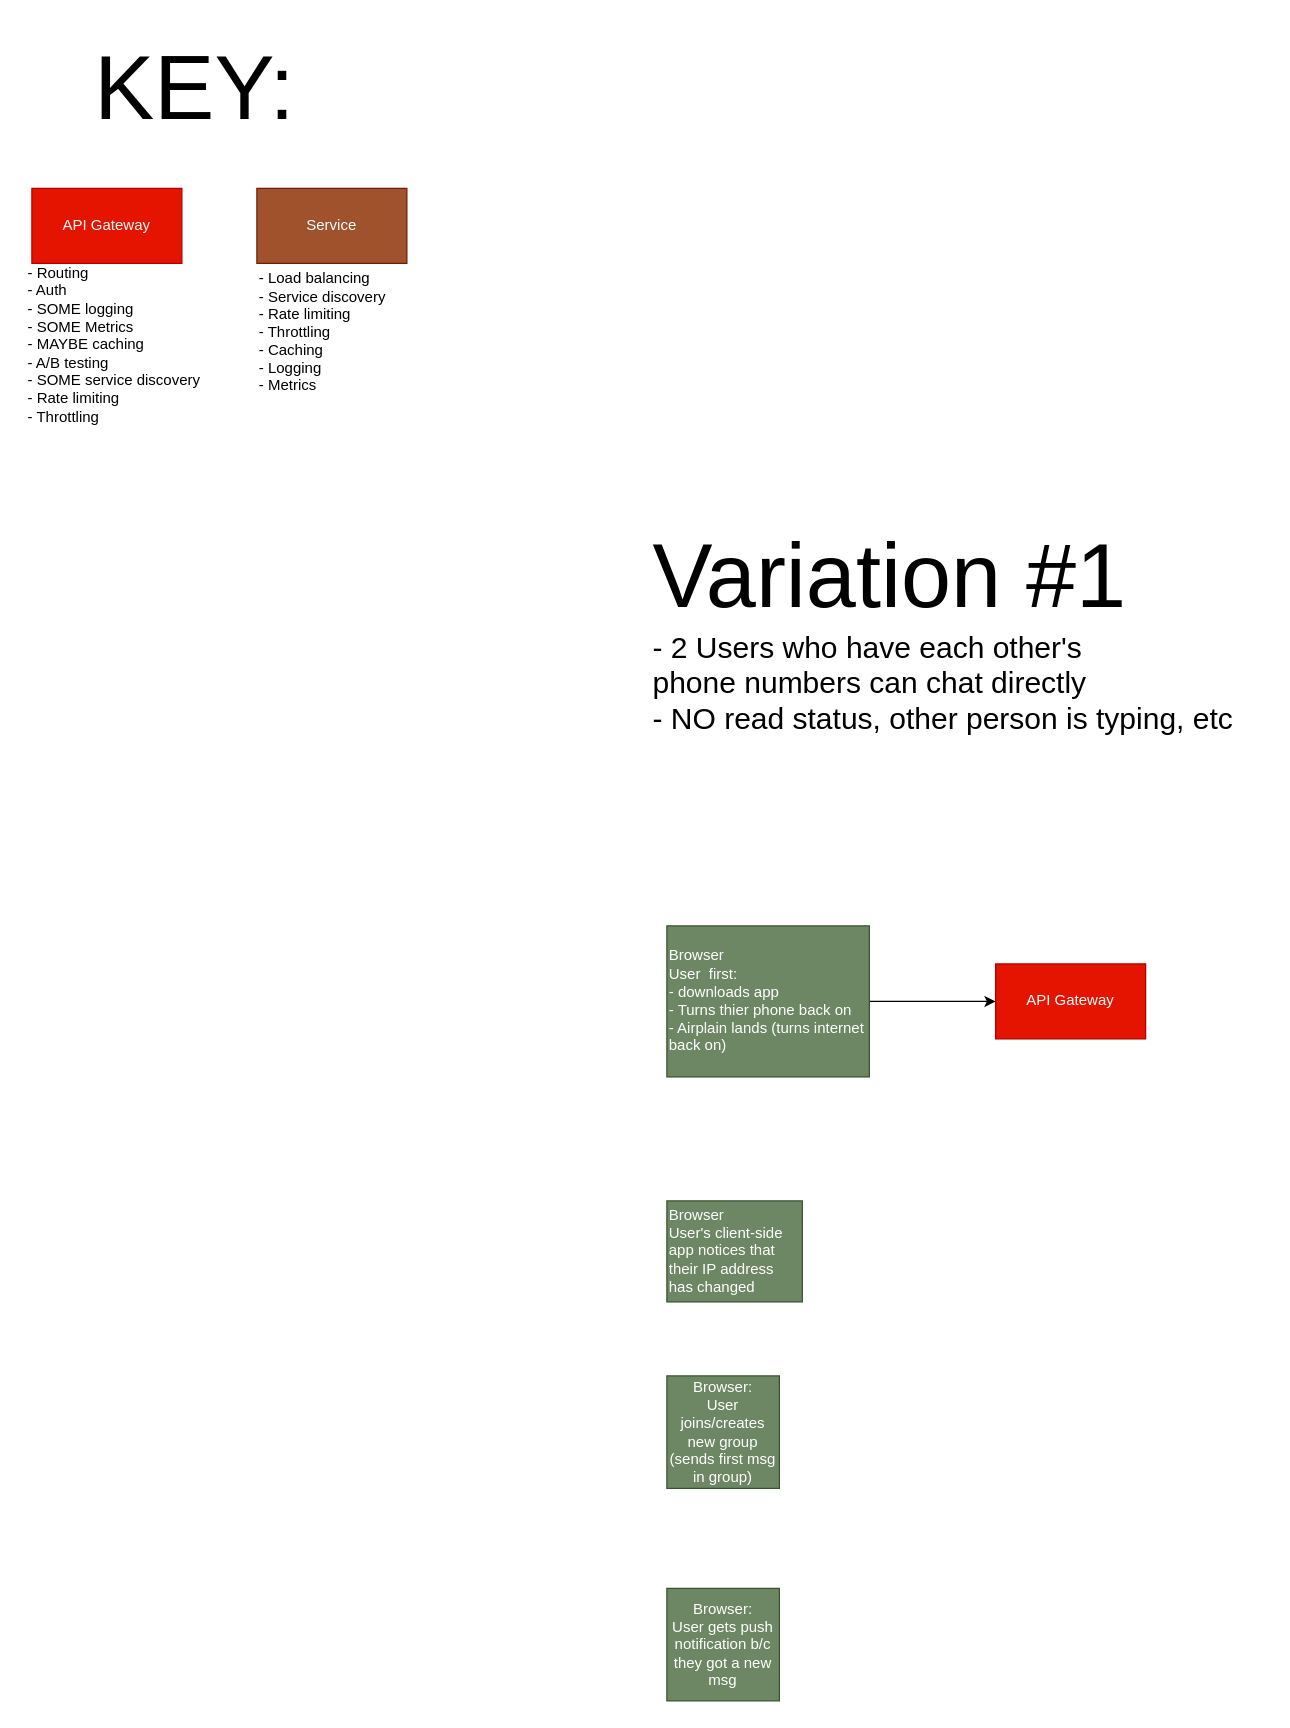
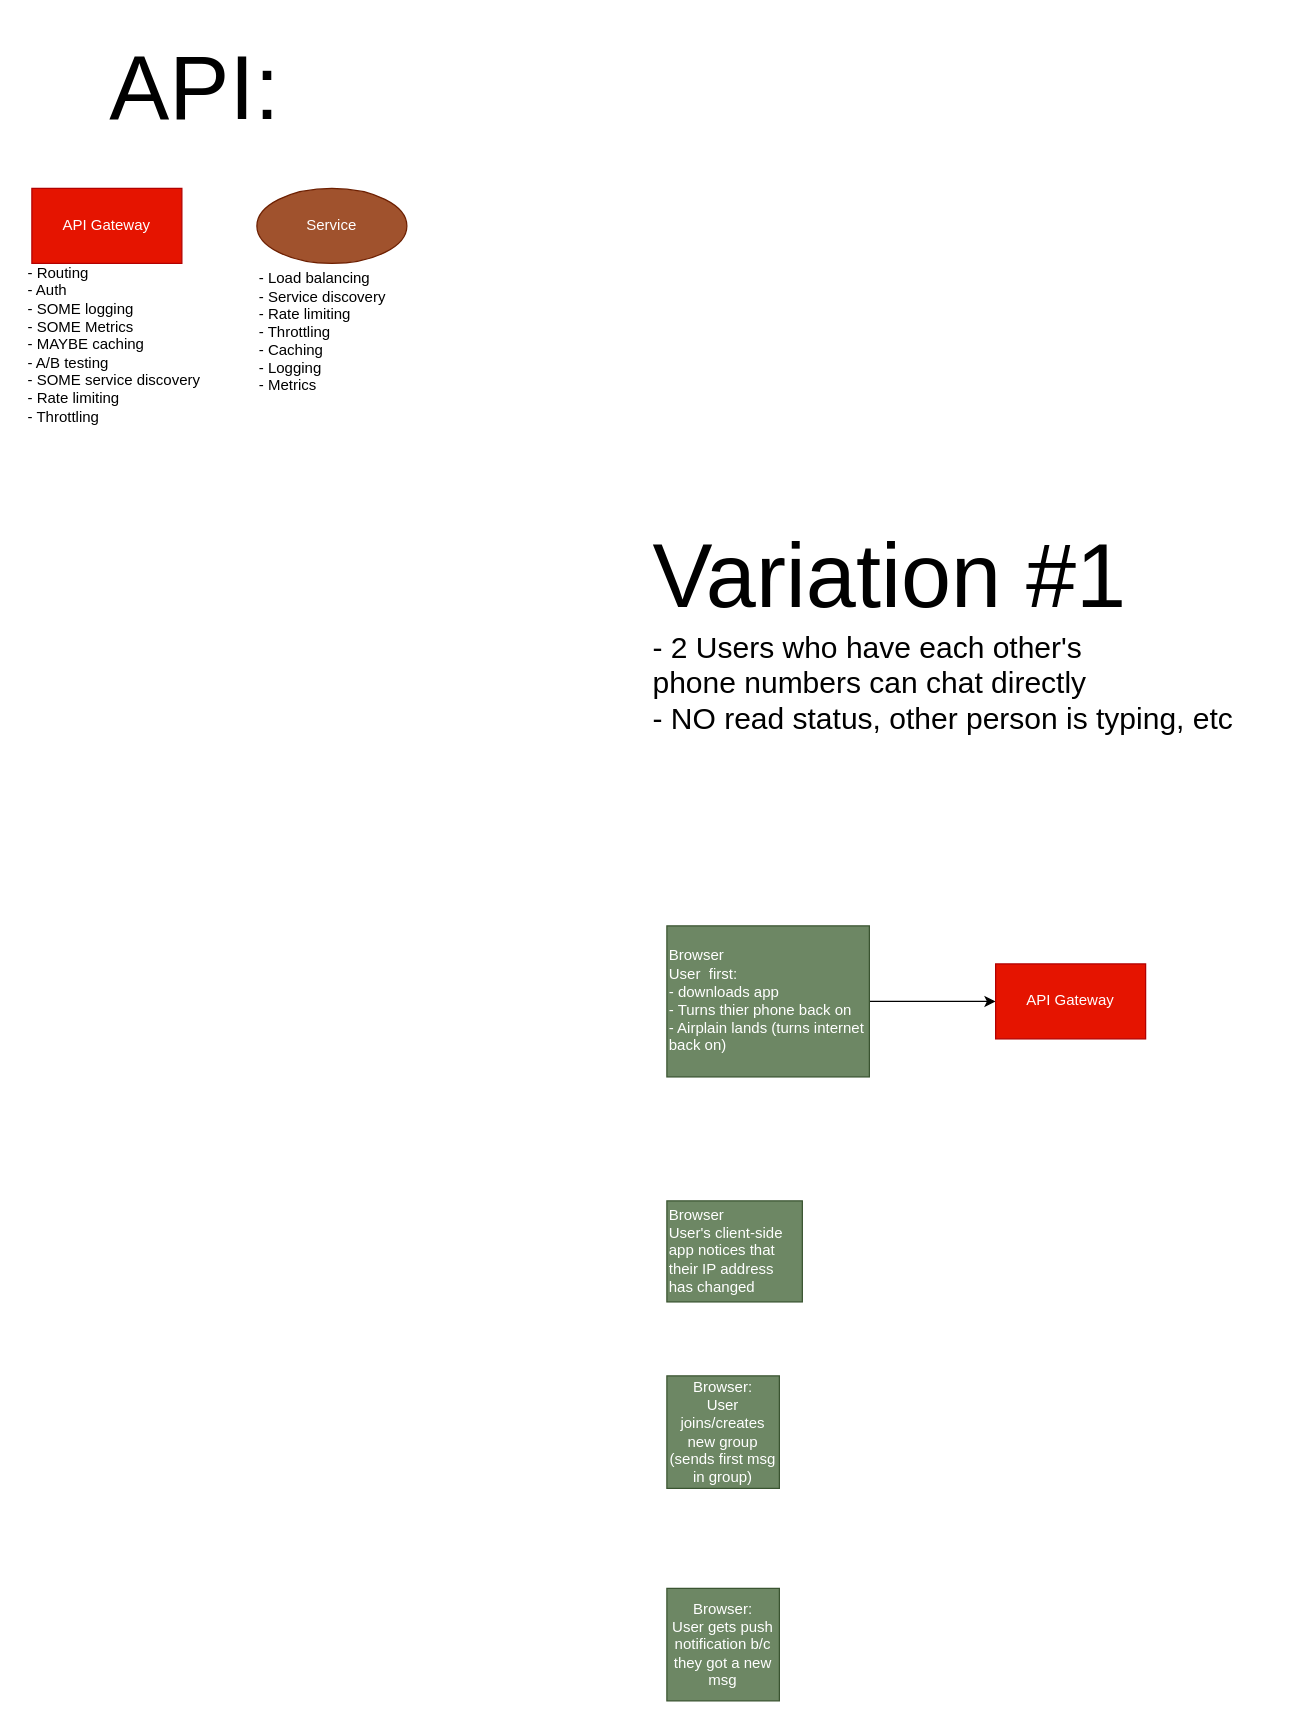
node "KEY:": label "KEY:" -> "API:"
node "Service": shape rectangle -> ellipse
